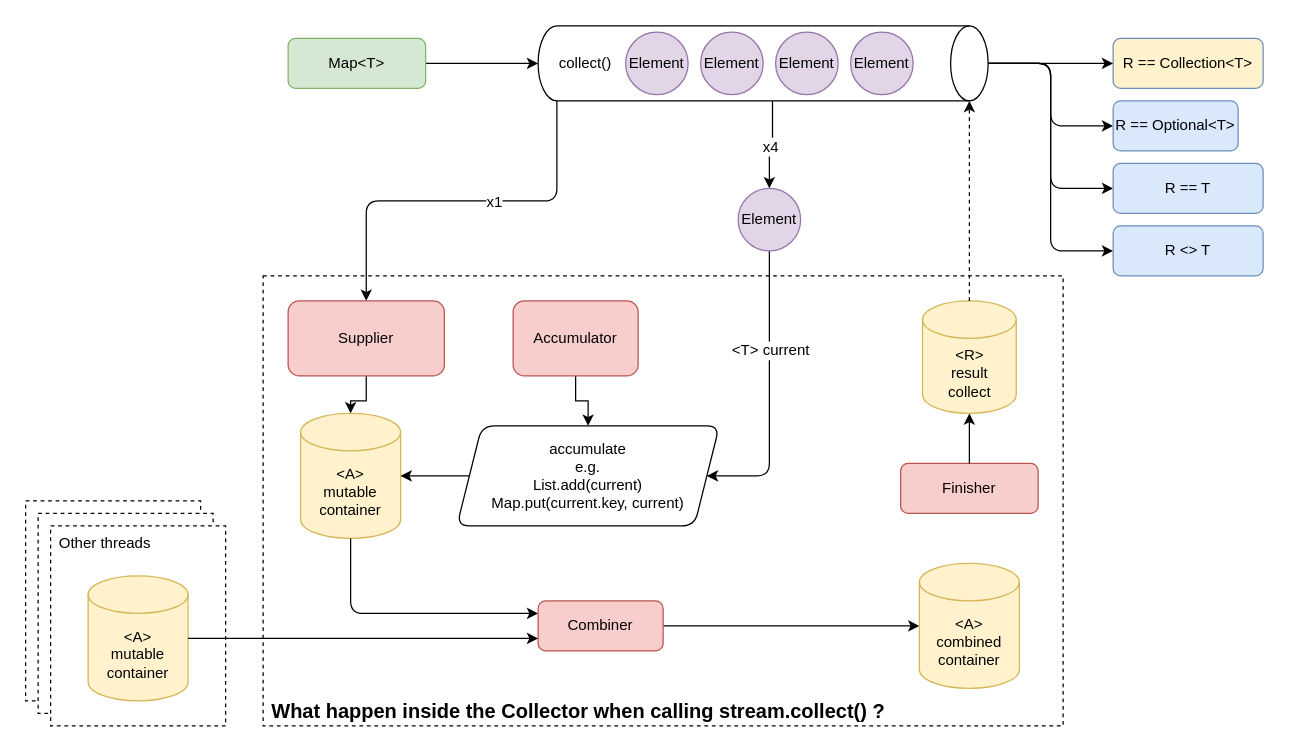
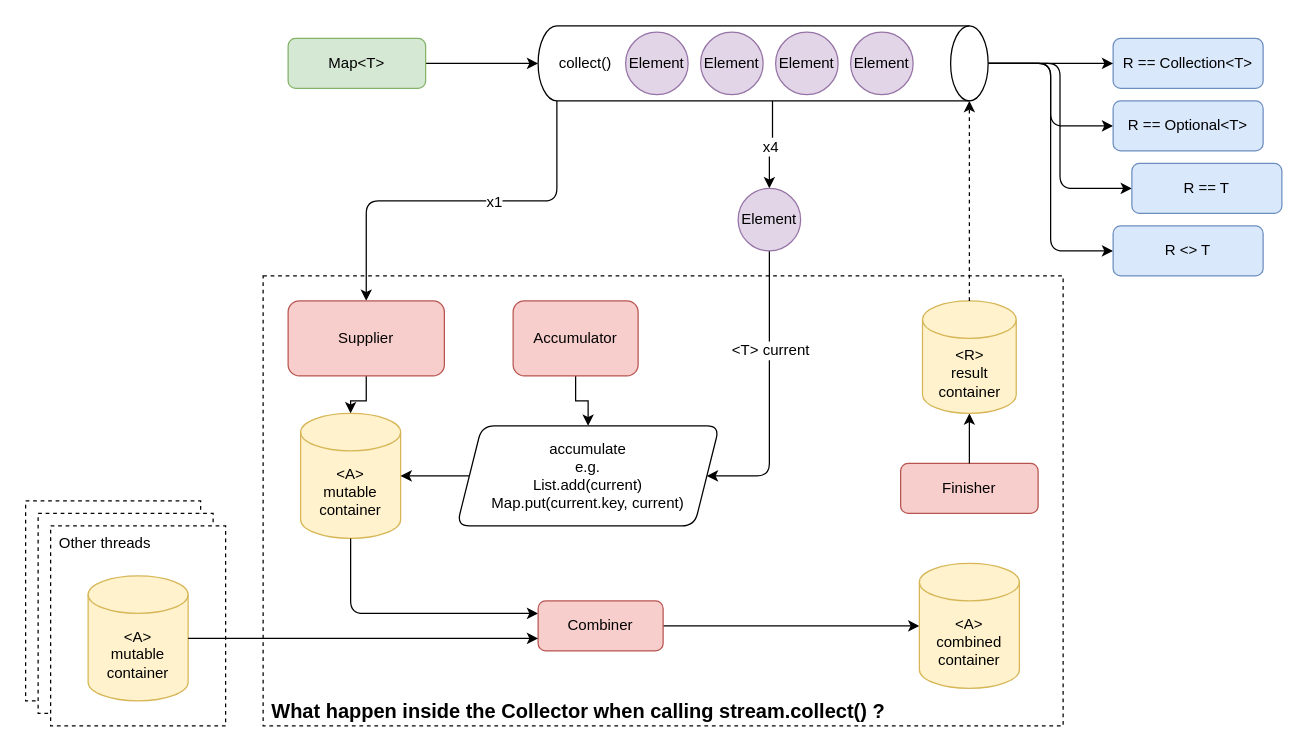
node "R == Collection<T>": fillcolor #fff2cc -> #dae8fc
node "R == Optional<T>": size 125x50 -> 150x50
node "R == T": moved (1188, 188) -> (1207, 188)
node "<R> result collect": label "<R> result collect" -> "<R> result container"
